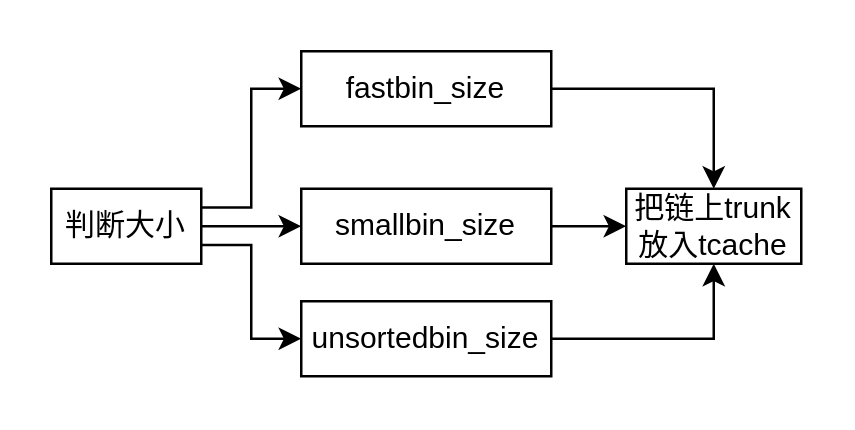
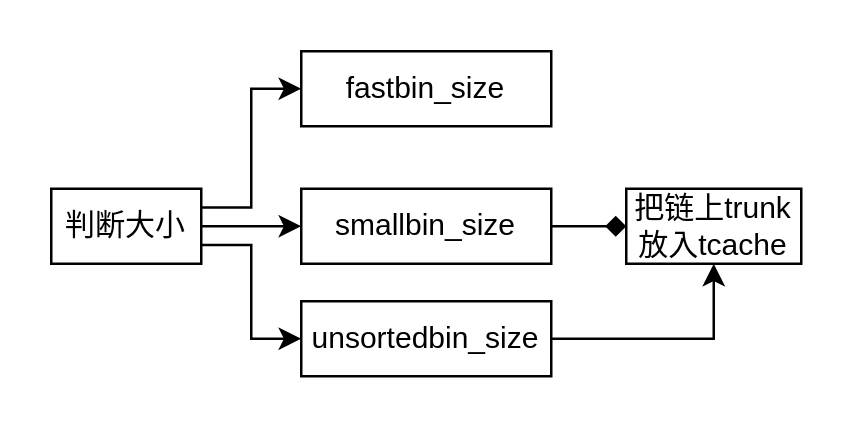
edge "fastbin_size" -> "把链上trunk放入tcache": removed
edge "smallbin_size" -> "把链上trunk放入tcache": arrowhead classic -> diamond
